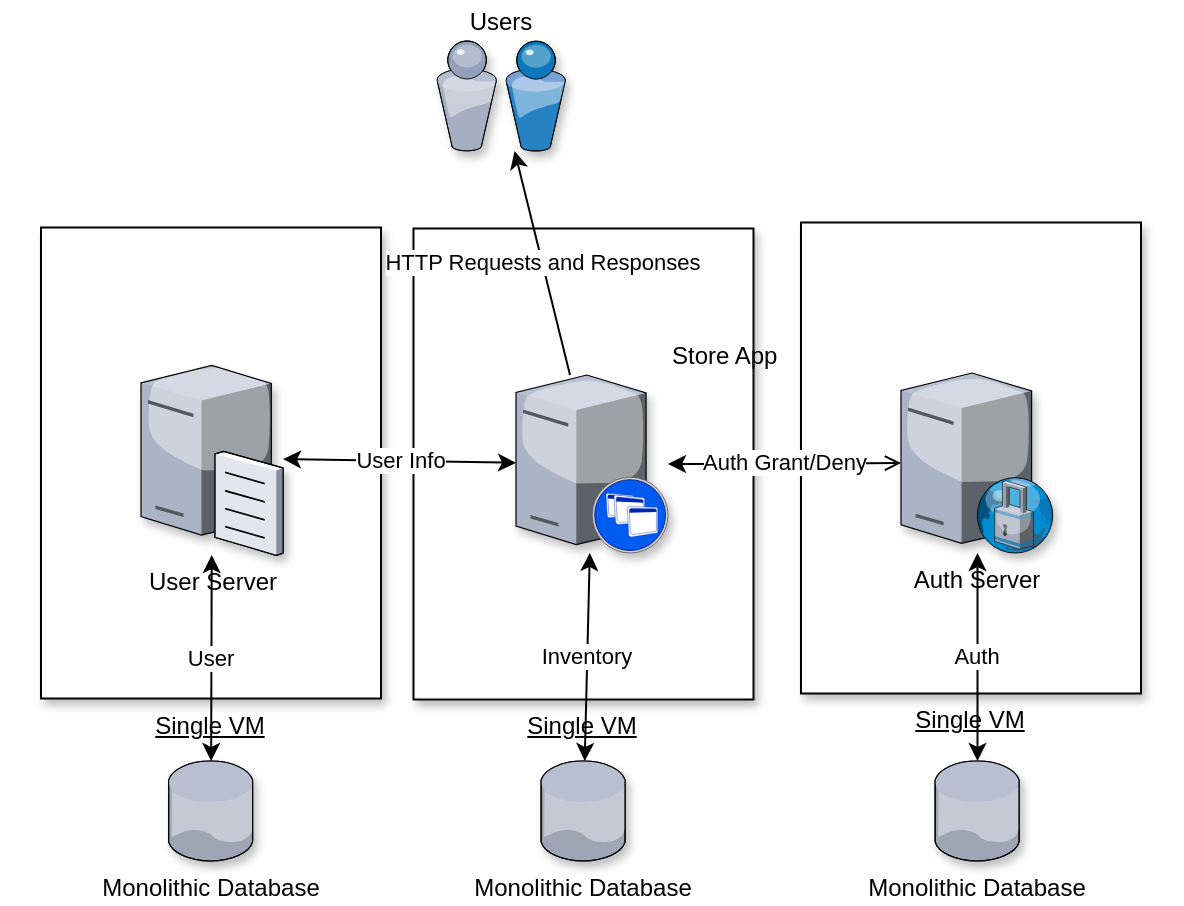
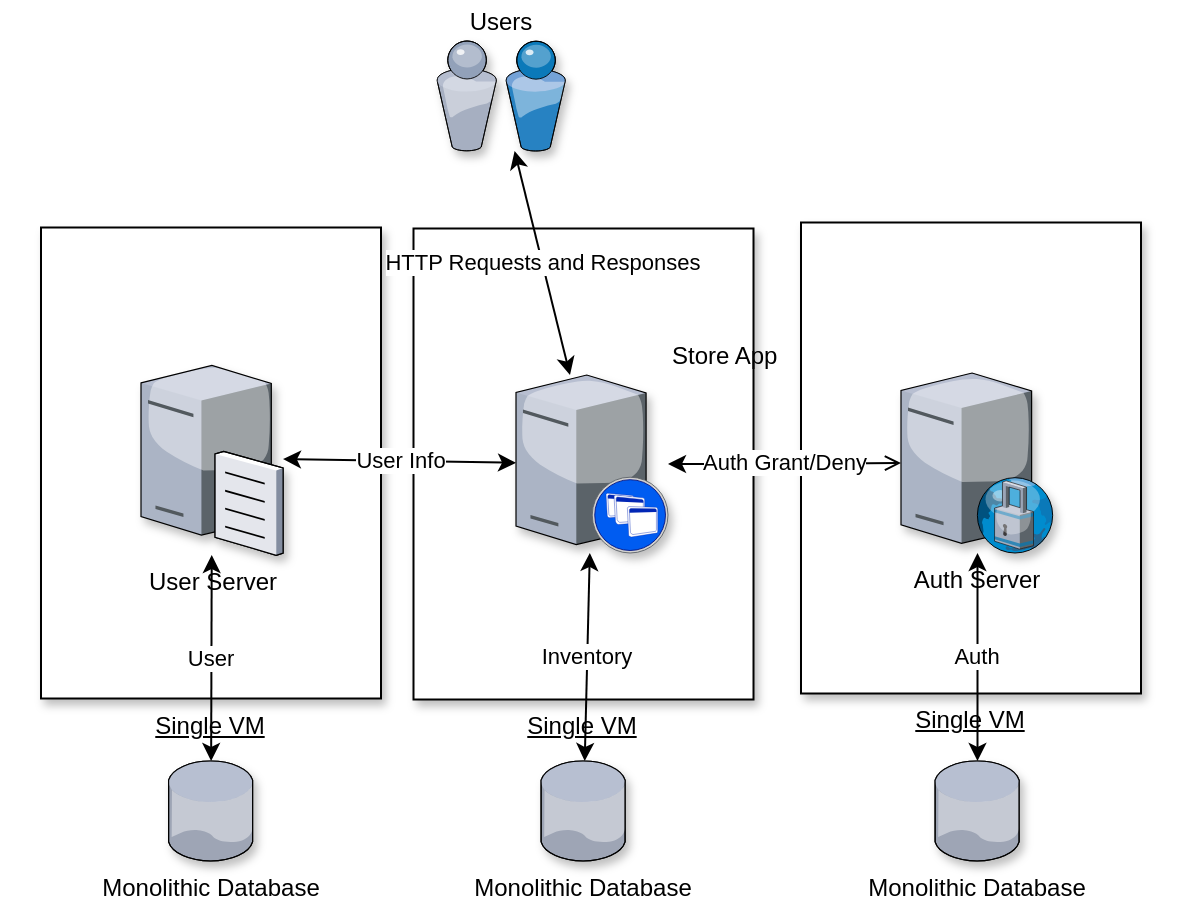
edge "Store App" -> "Users": arrowhead none -> classic
